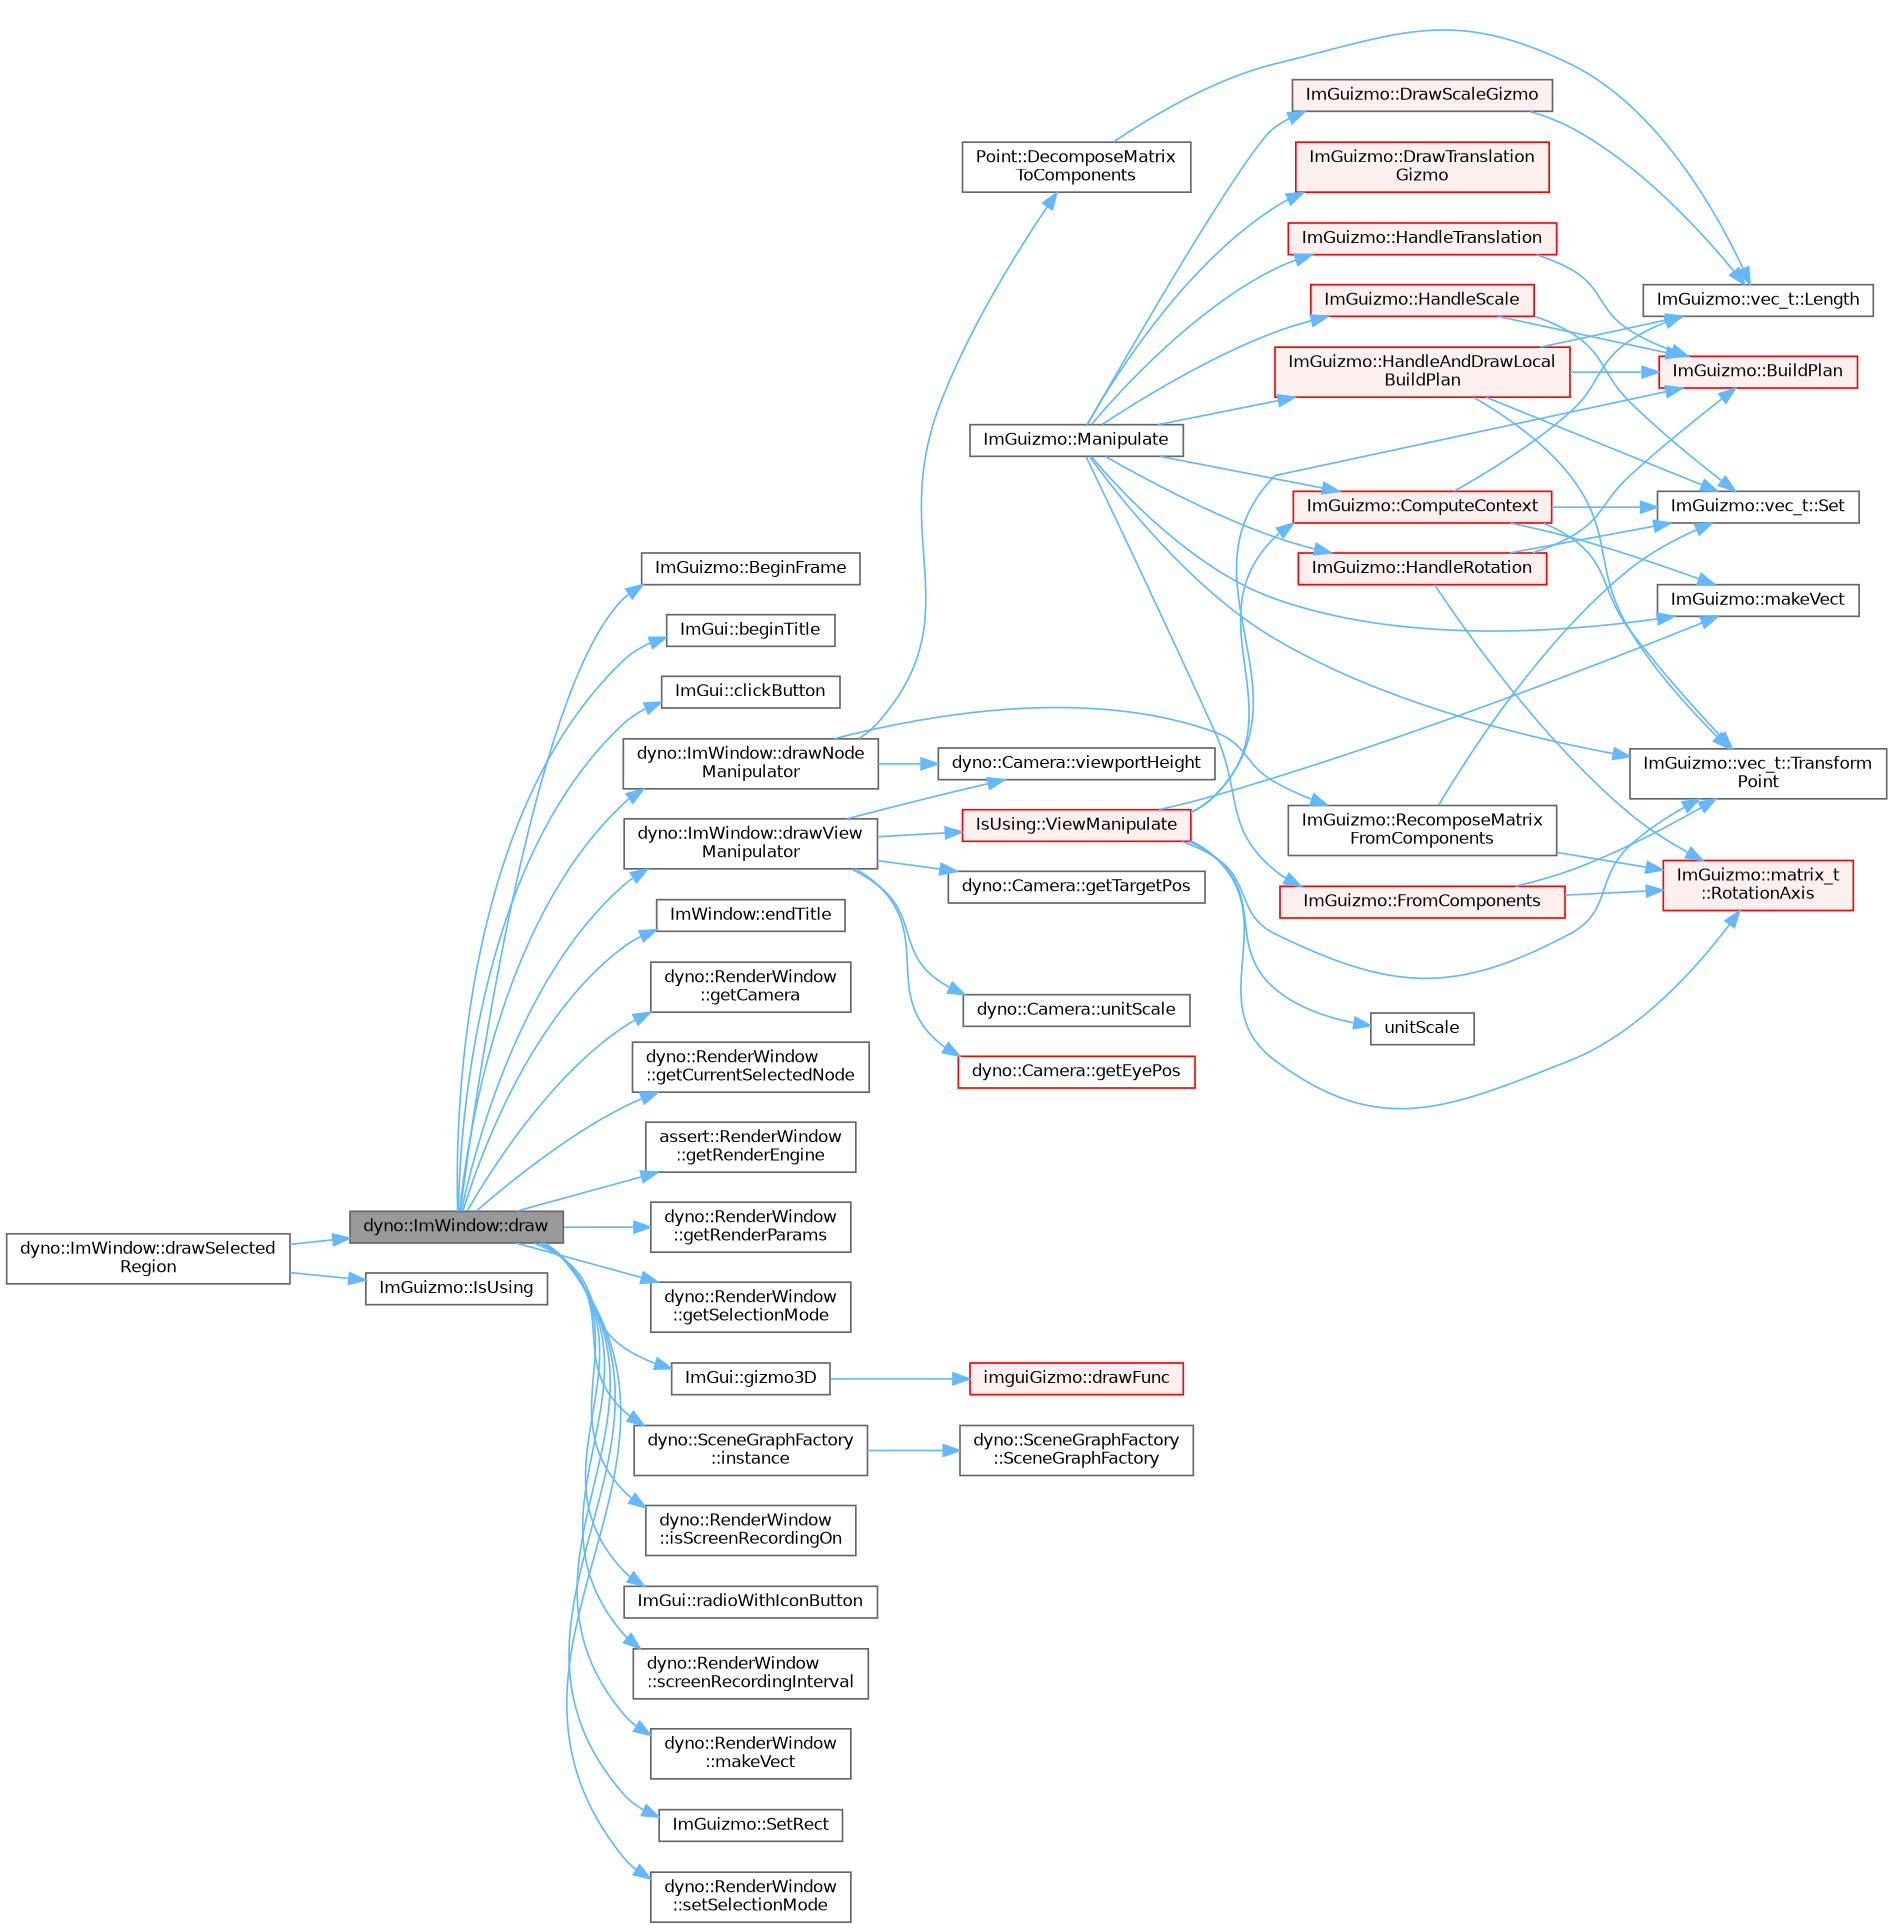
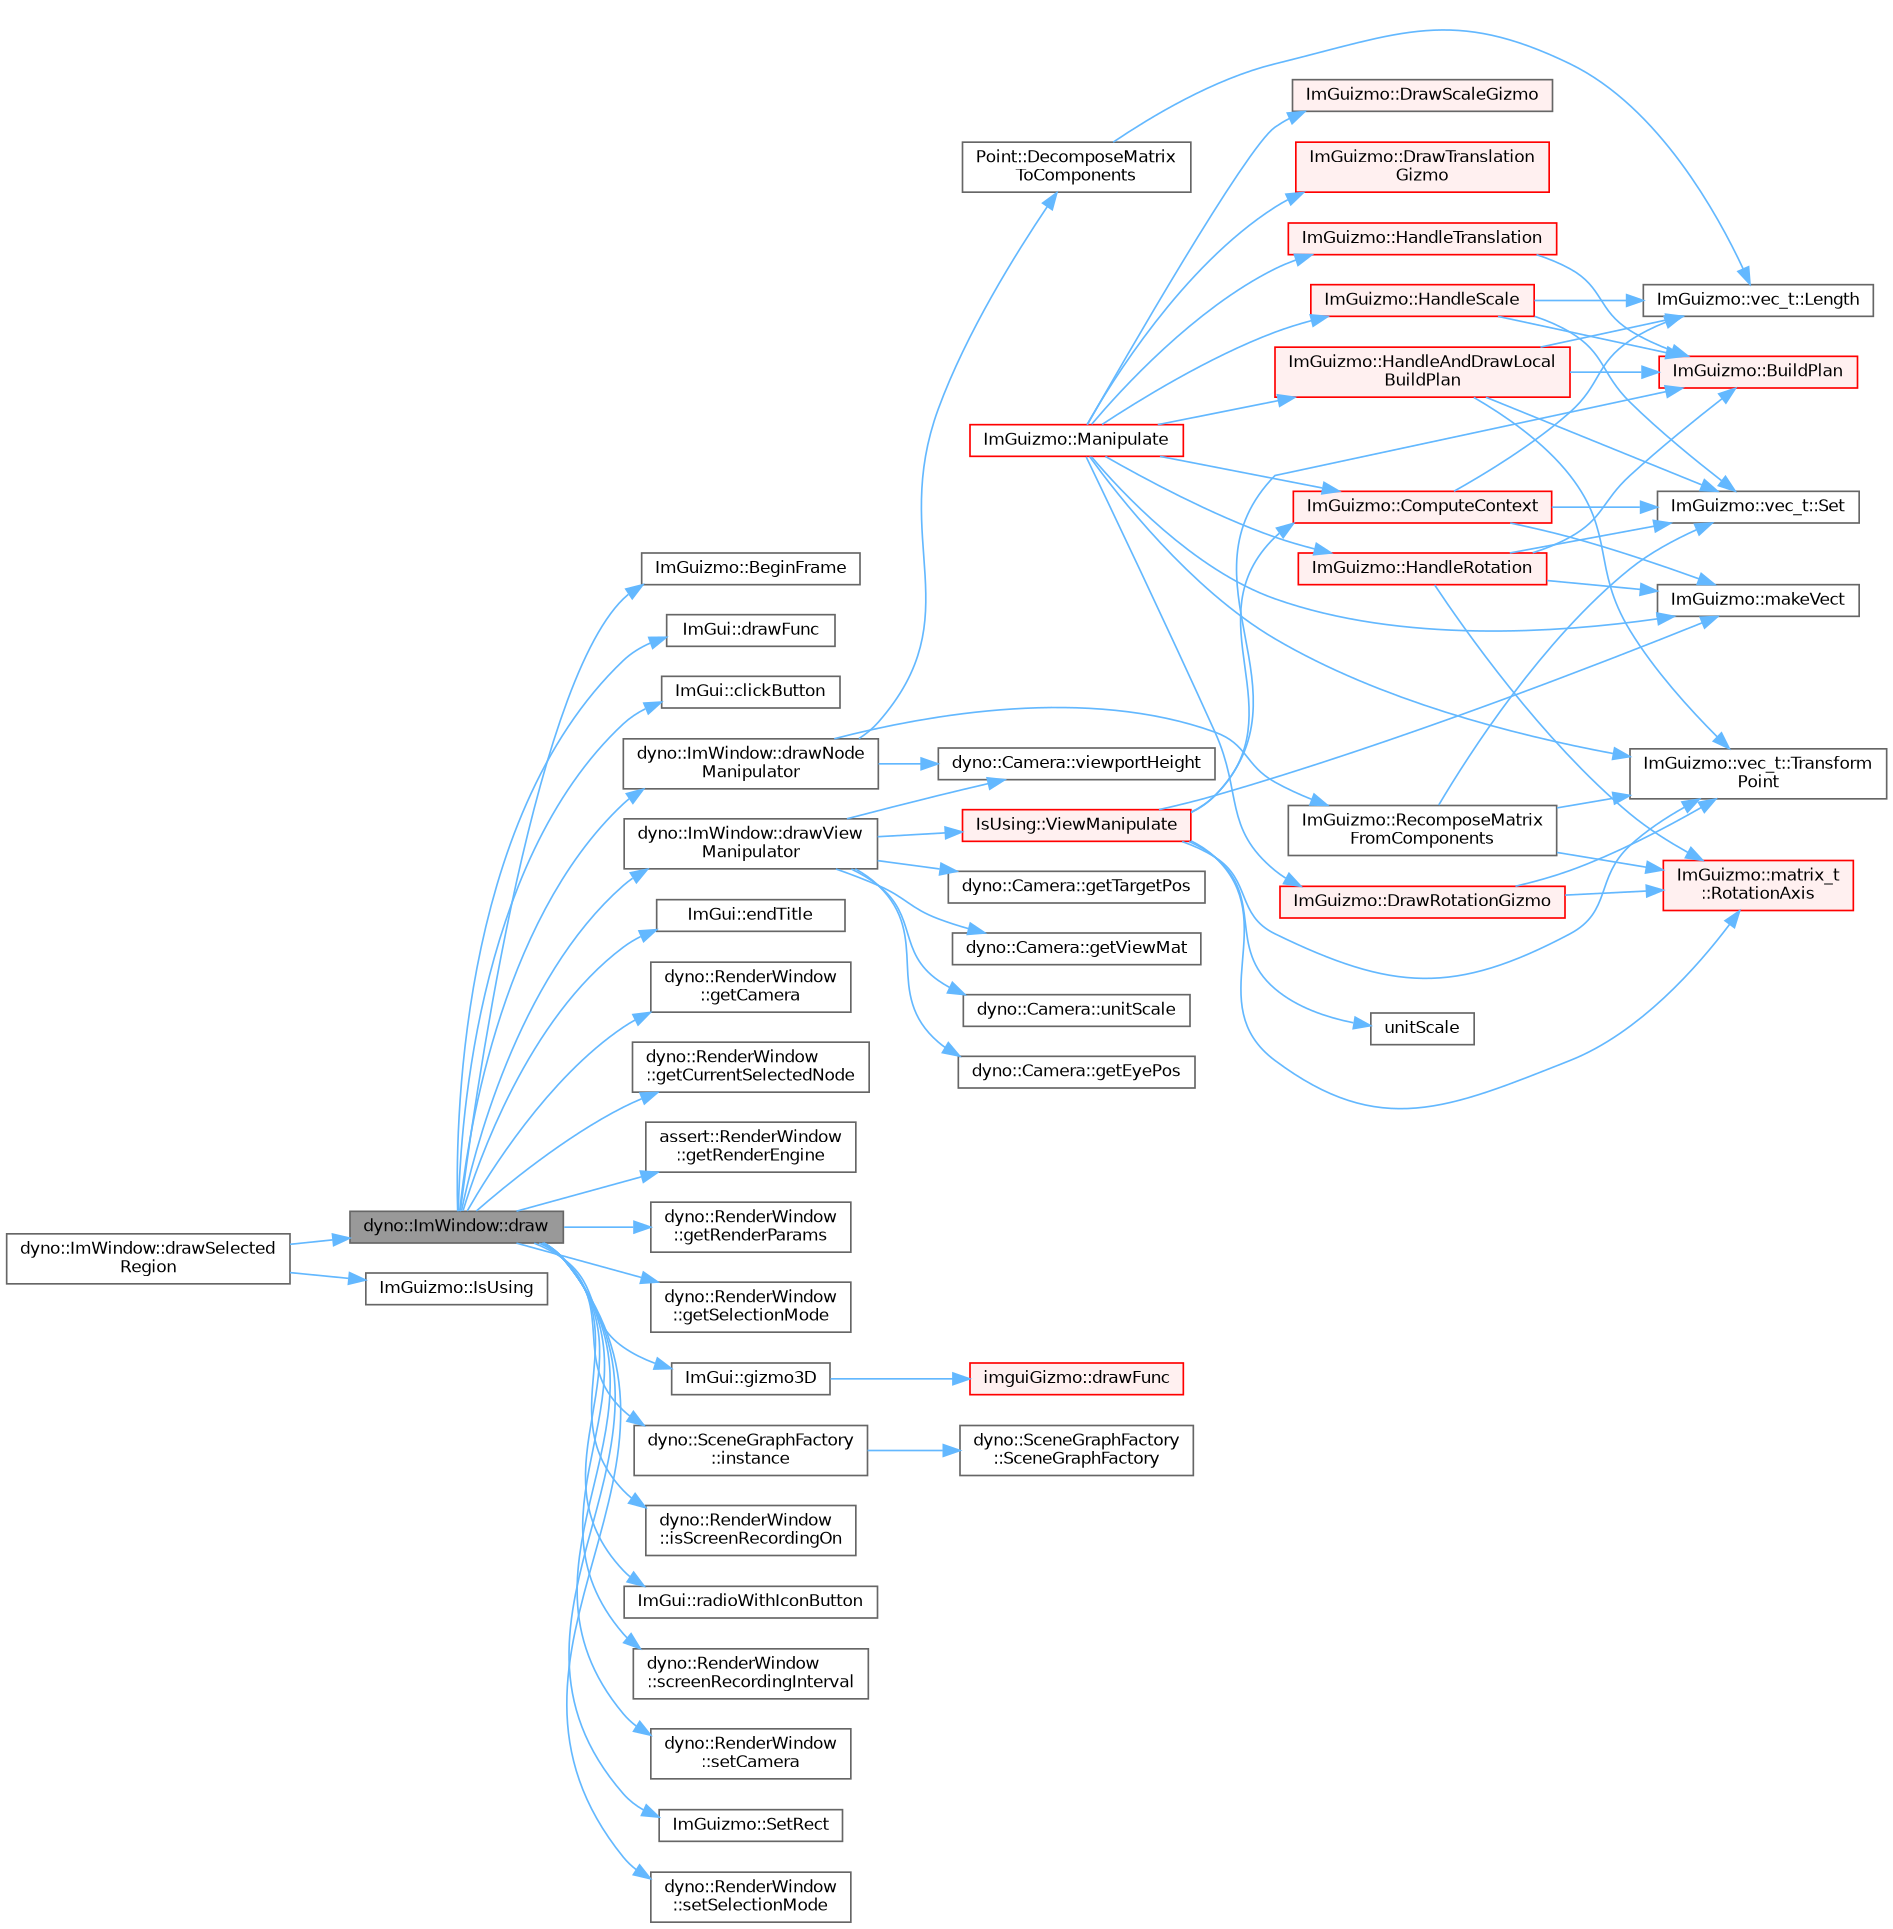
edge "ImGuizmo::DrawScaleGizmo" -> "ImGuizmo::vec_t::Length": now "ImGuizmo::HandleScale" -> "ImGuizmo::vec_t::Length"
node "ImGuizmo::Manipulate": color grey40 -> red
edge "ImGuizmo::HandleRotation" -> "ImGuizmo::makeVect": added
edge "ImGuizmo::ComputeContext" -> "ImGuizmo::vec_t::Transform Point": now "ImGuizmo::RecomposeMatrix FromComponents" -> "ImGuizmo::vec_t::Transform Point"
node "ImGui::beginTitle": label "ImGui::beginTitle" -> "ImGui::drawFunc"
node "ImGuizmo::FromComponents": label "ImGuizmo::FromComponents" -> "ImGuizmo::DrawRotationGizmo"
node "ImWindow::endTitle": label "ImWindow::endTitle" -> "ImGui::endTitle"
node "dyno::Camera::getViewMat": added
node "dyno::Camera::getEyePos": color red -> grey40
node "dyno::RenderWindow ::makeVect": label "dyno::RenderWindow ::makeVect" -> "dyno::RenderWindow ::setCamera"
